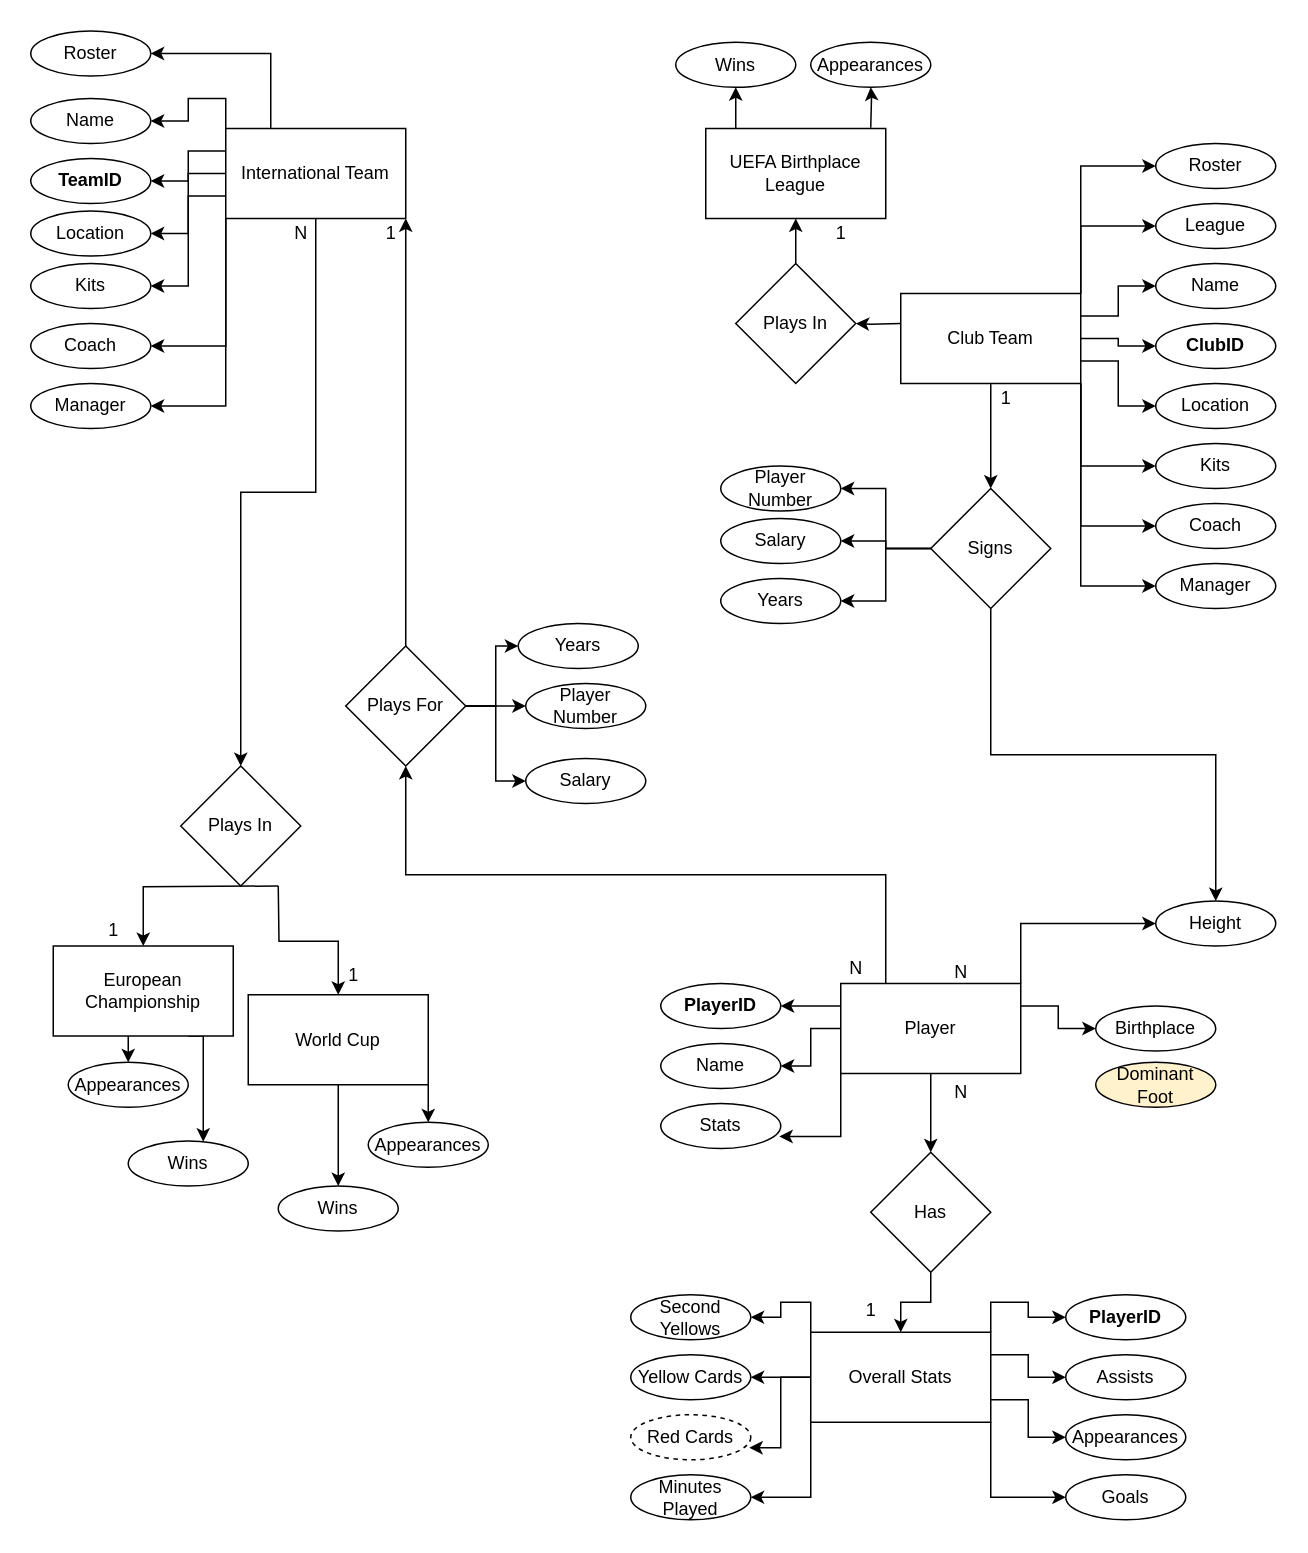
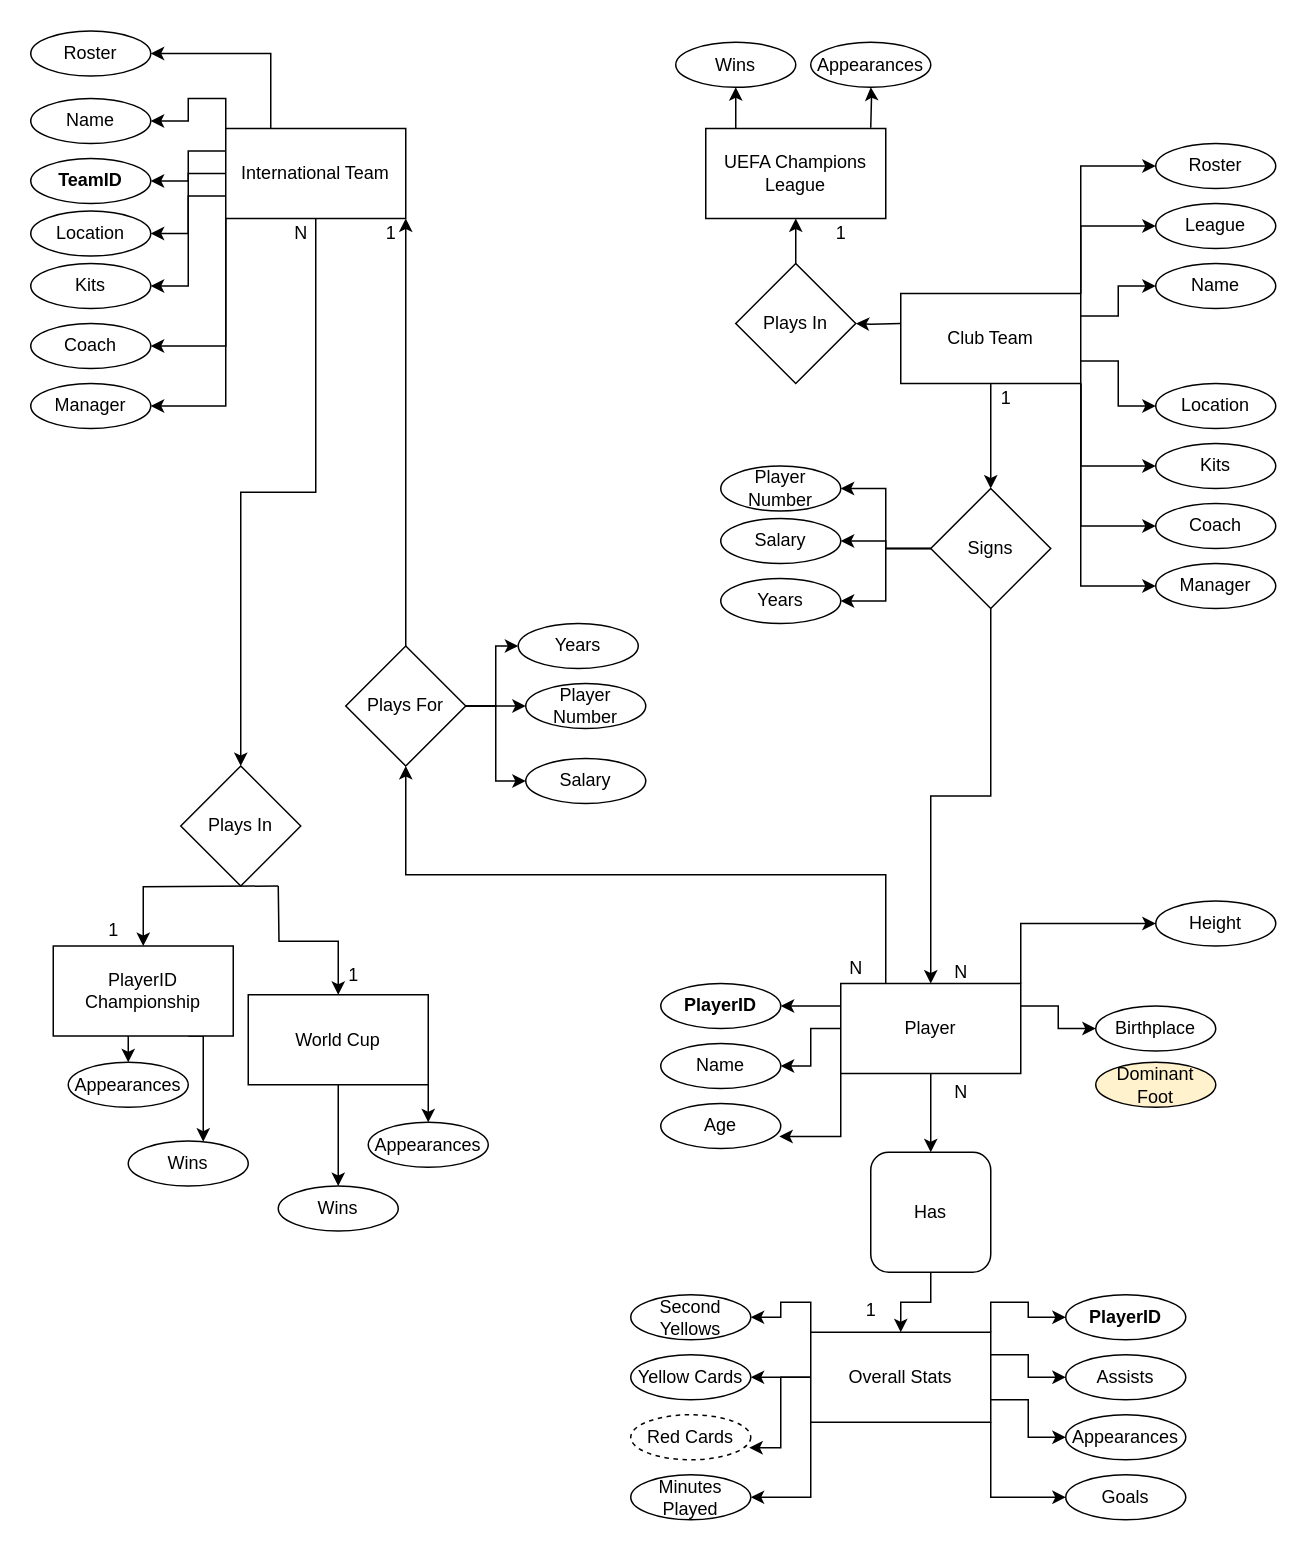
node "UEFA Birthplace League": label "UEFA Birthplace League" -> "UEFA Champions League"
edge "Club Team" -> "ClubID": removed
node "ClubID": removed
edge "Signs" -> "Height": now "Signs" -> "Player"
node "European Championship": label "European Championship" -> "PlayerID Championship"
node "Stats": label "Stats" -> "Age"
node "Has": shape diamond -> rounded rectangle
